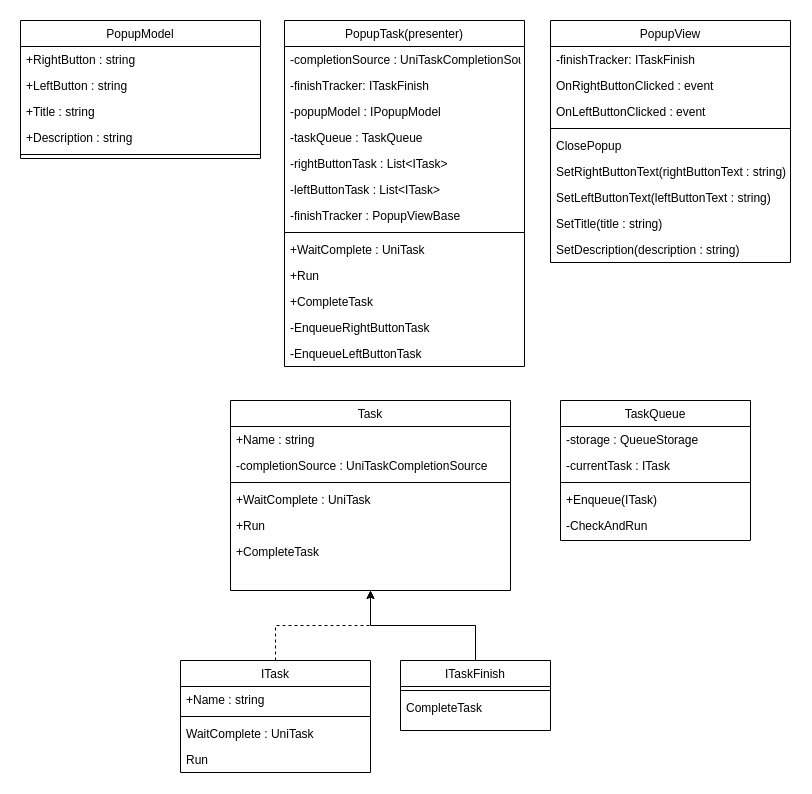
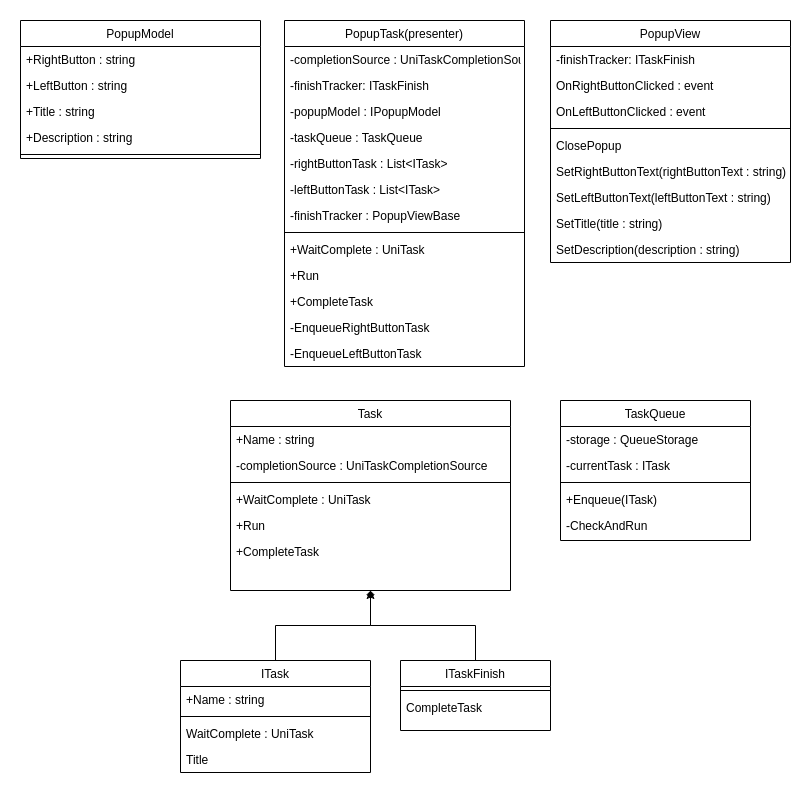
edge "ITask" -> "Task": style dashed -> solid
edge "ITaskFinish" -> "Task": arrowhead classic -> diamond
node "Run": label "Run" -> "Title"
